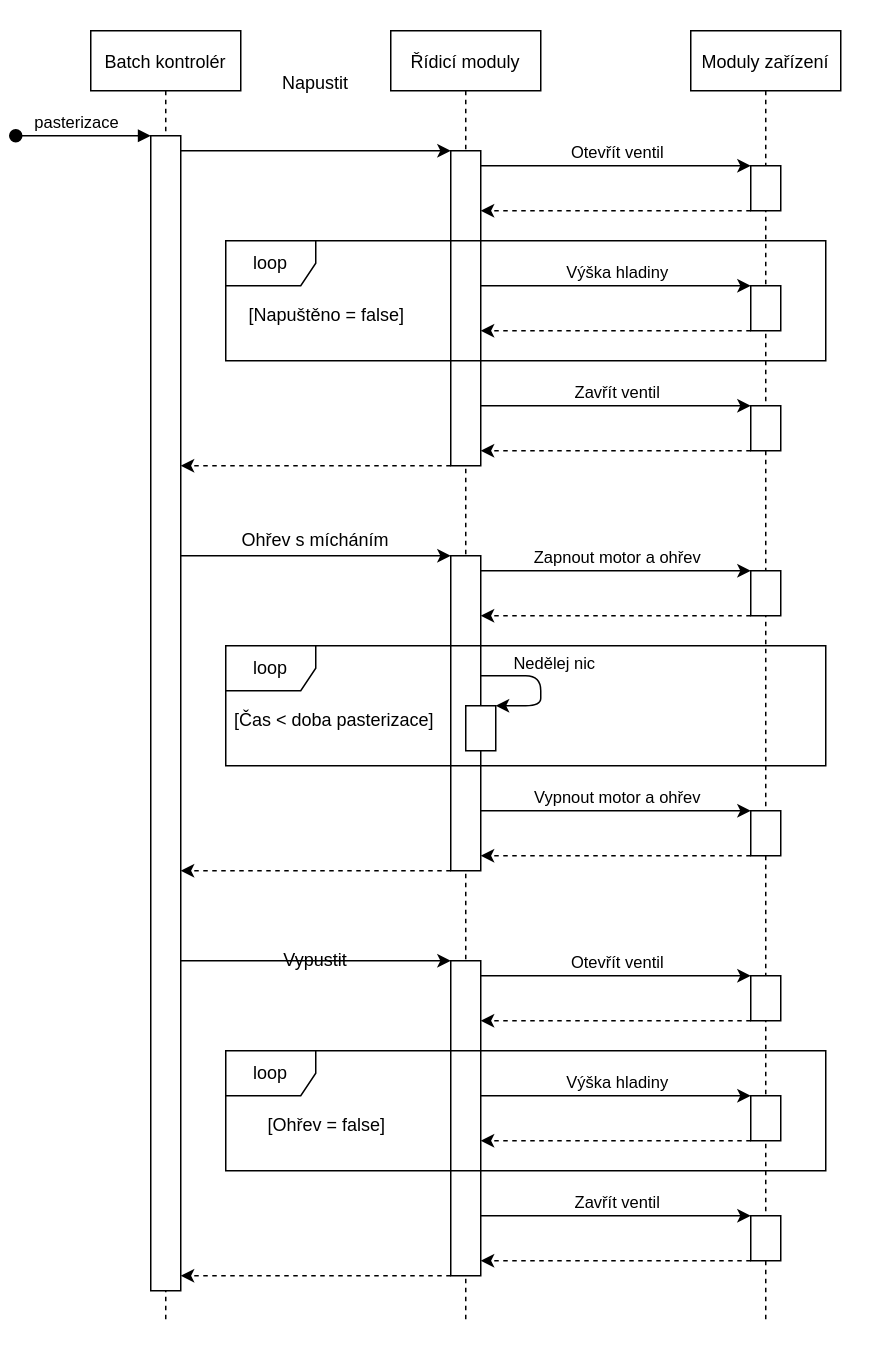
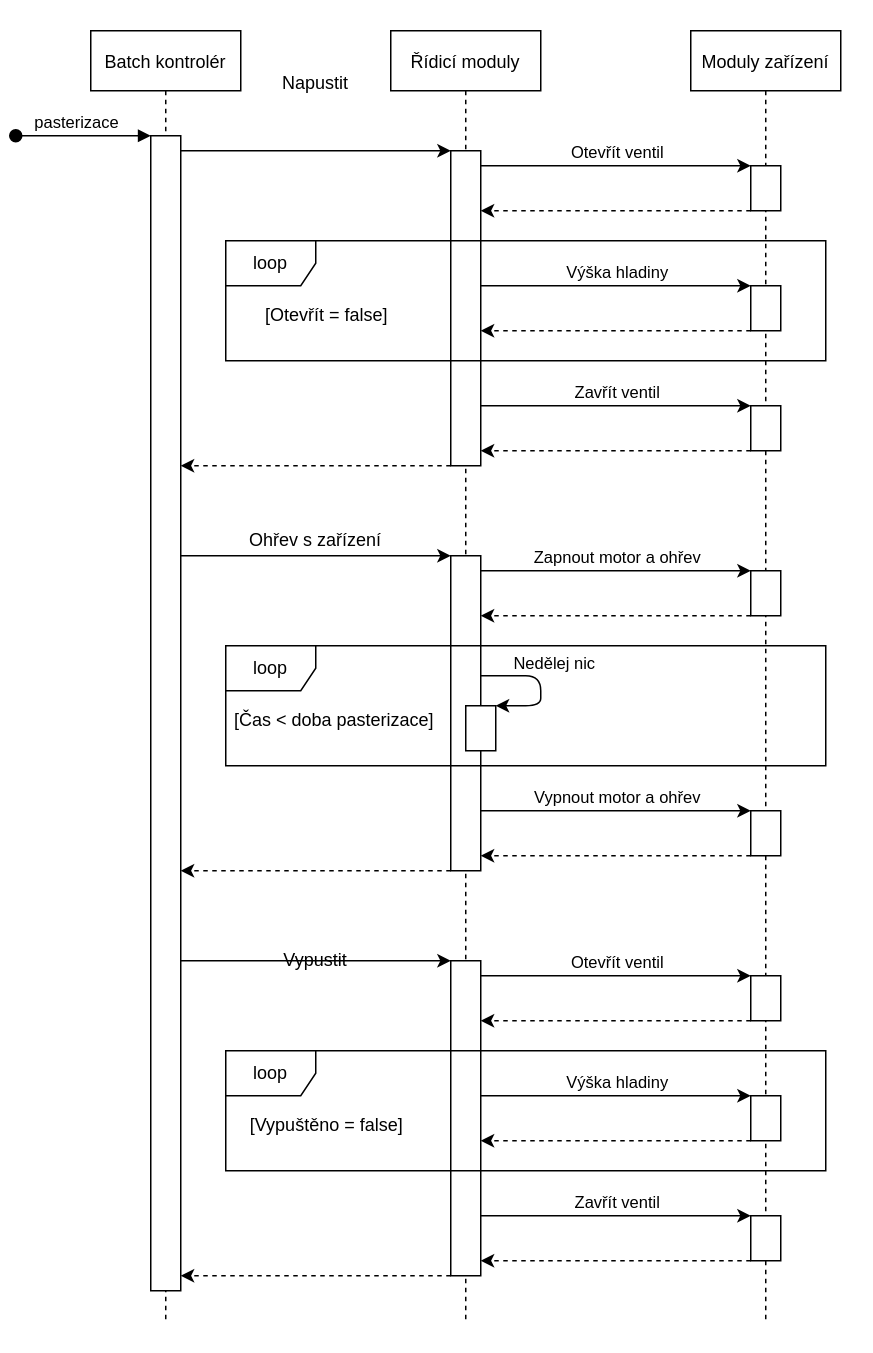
node "[Napuštěno = false]": label "[Napuštěno = false]" -> "[Otevřít = false]"
node "Ohřev s mícháním": label "Ohřev s mícháním" -> "Ohřev s zařízení"
node "[Ohřev = false]": label "[Ohřev = false]" -> "[Vypuštěno = false]"
